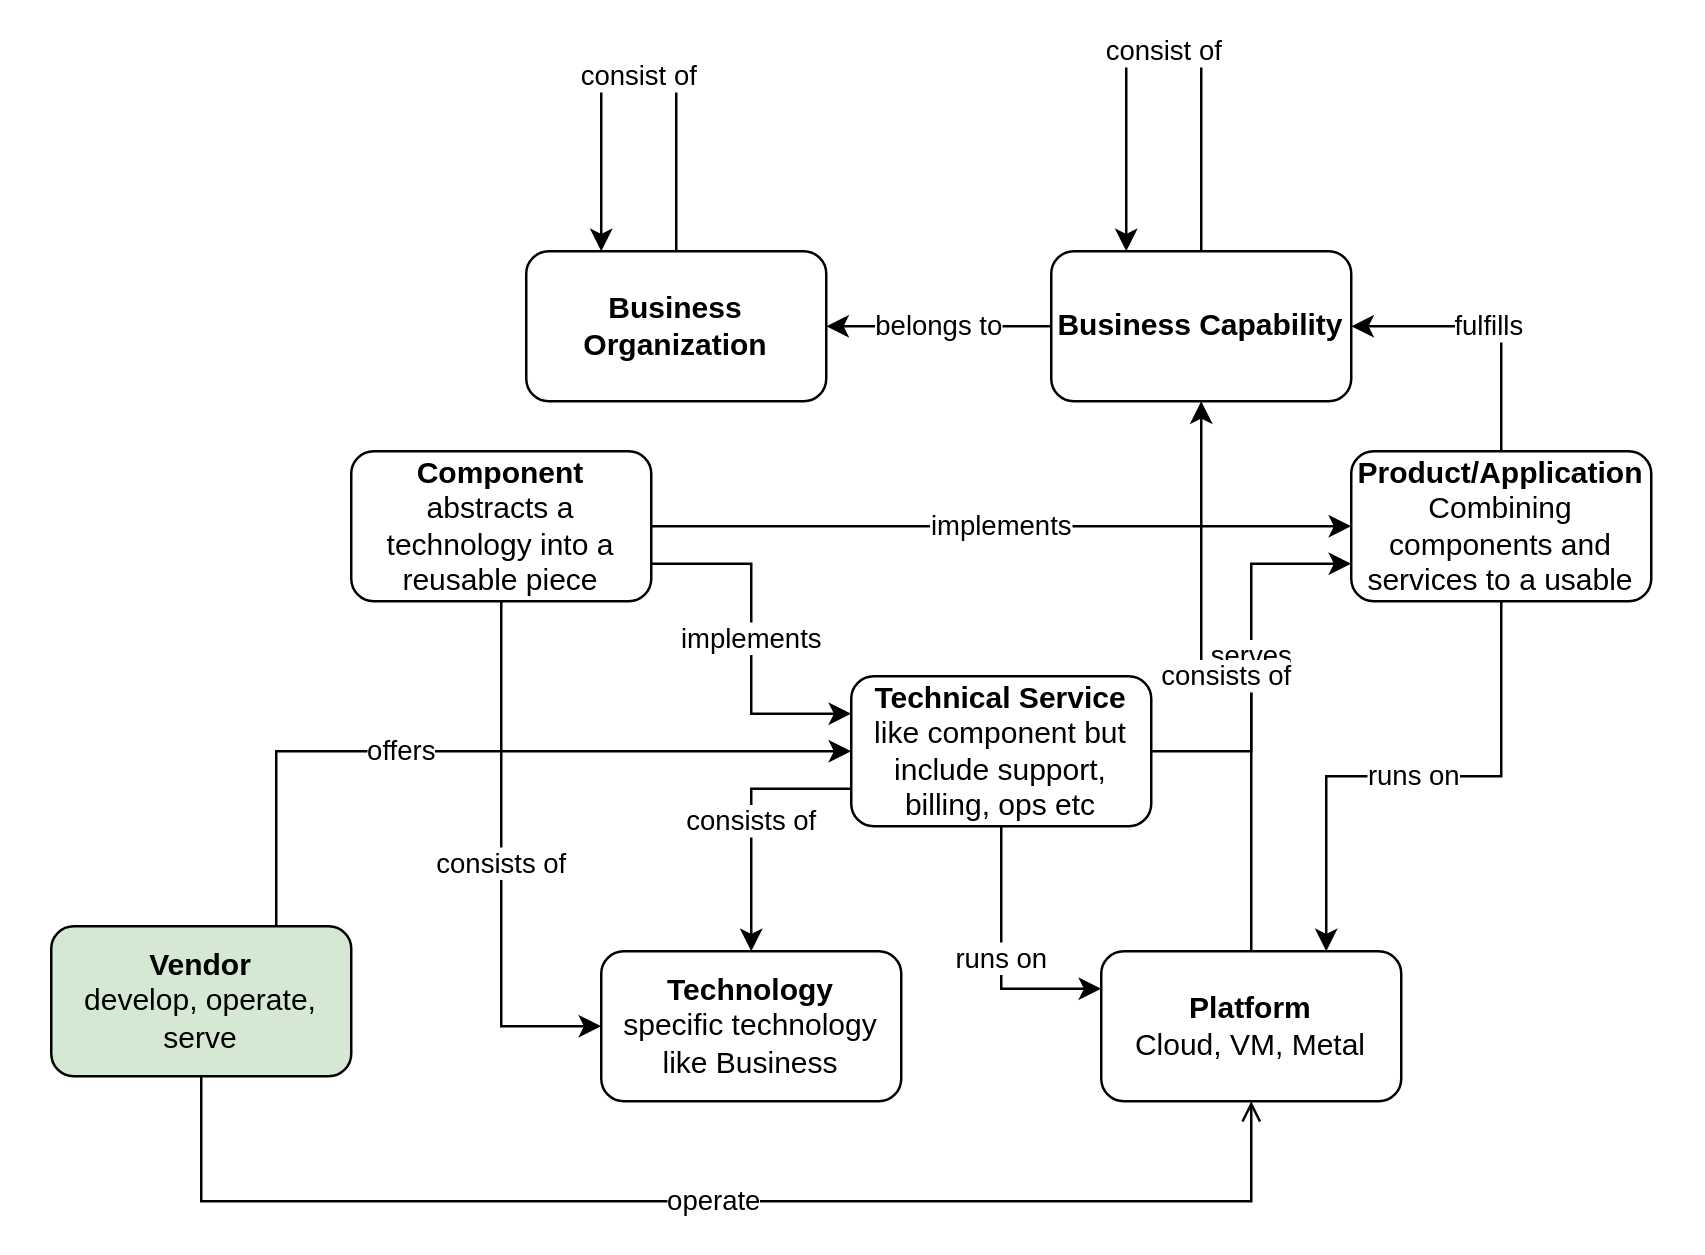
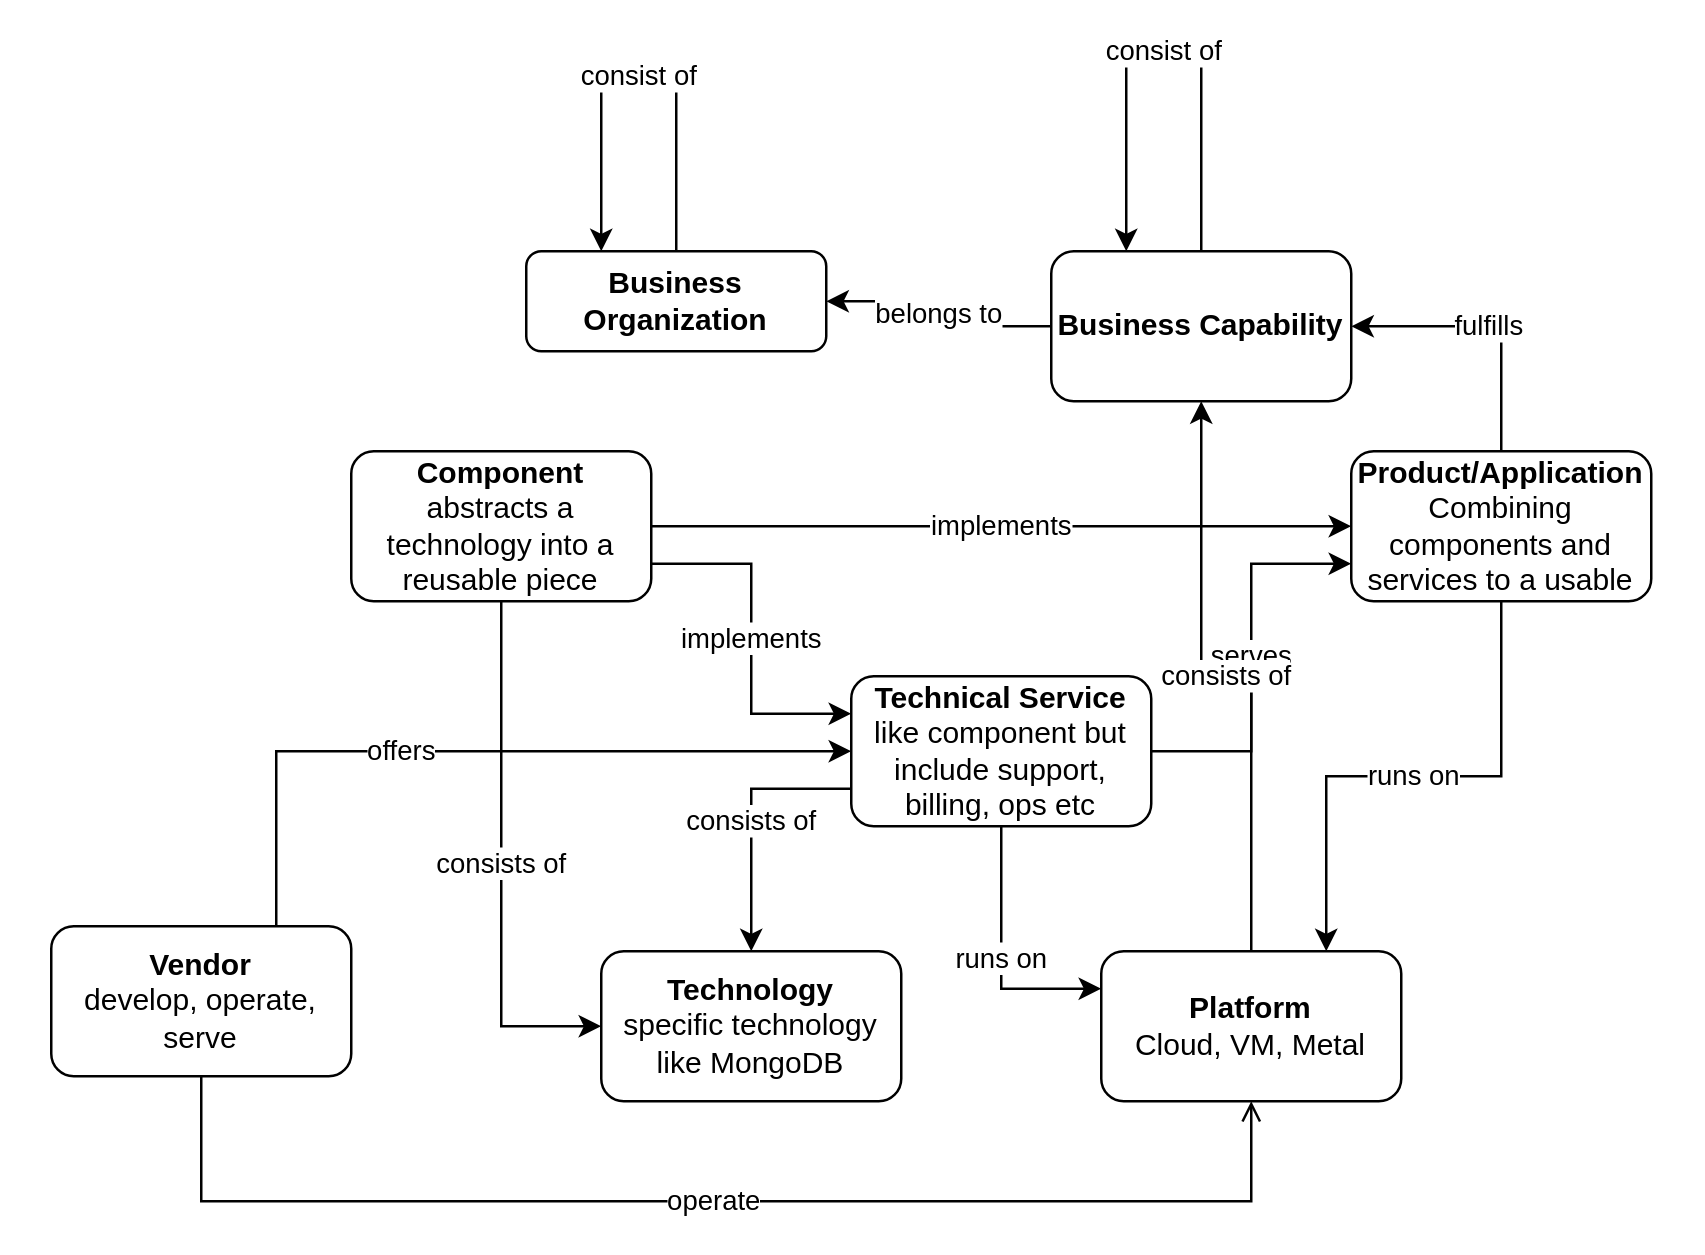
node "Business Organization": size 300x150 -> 300x100
node "Vendor develop, operate, serve": fillcolor #d5e8d4 -> #ffffff
node "Technology specific technology like Business": label "Technology specific technology like Business" -> "Technology specific technology like MongoDB"
